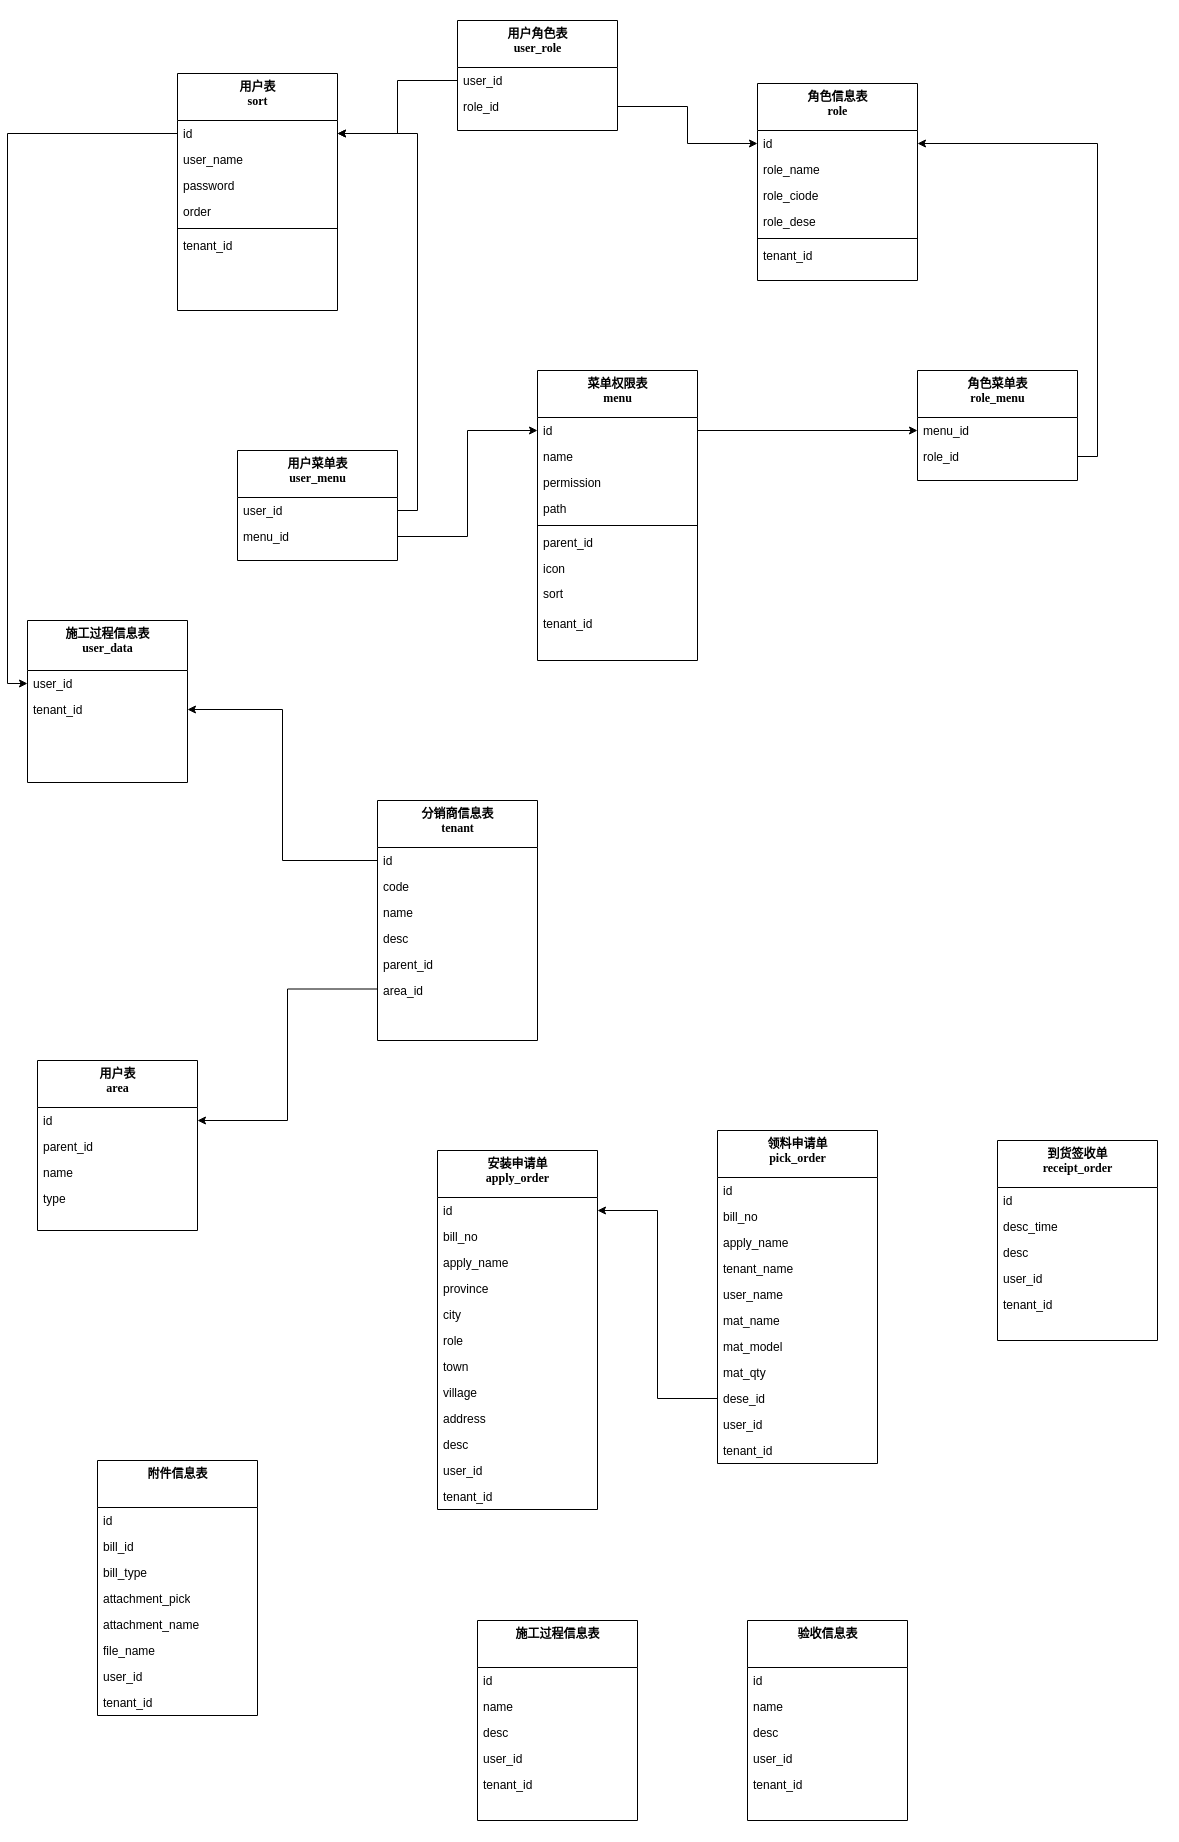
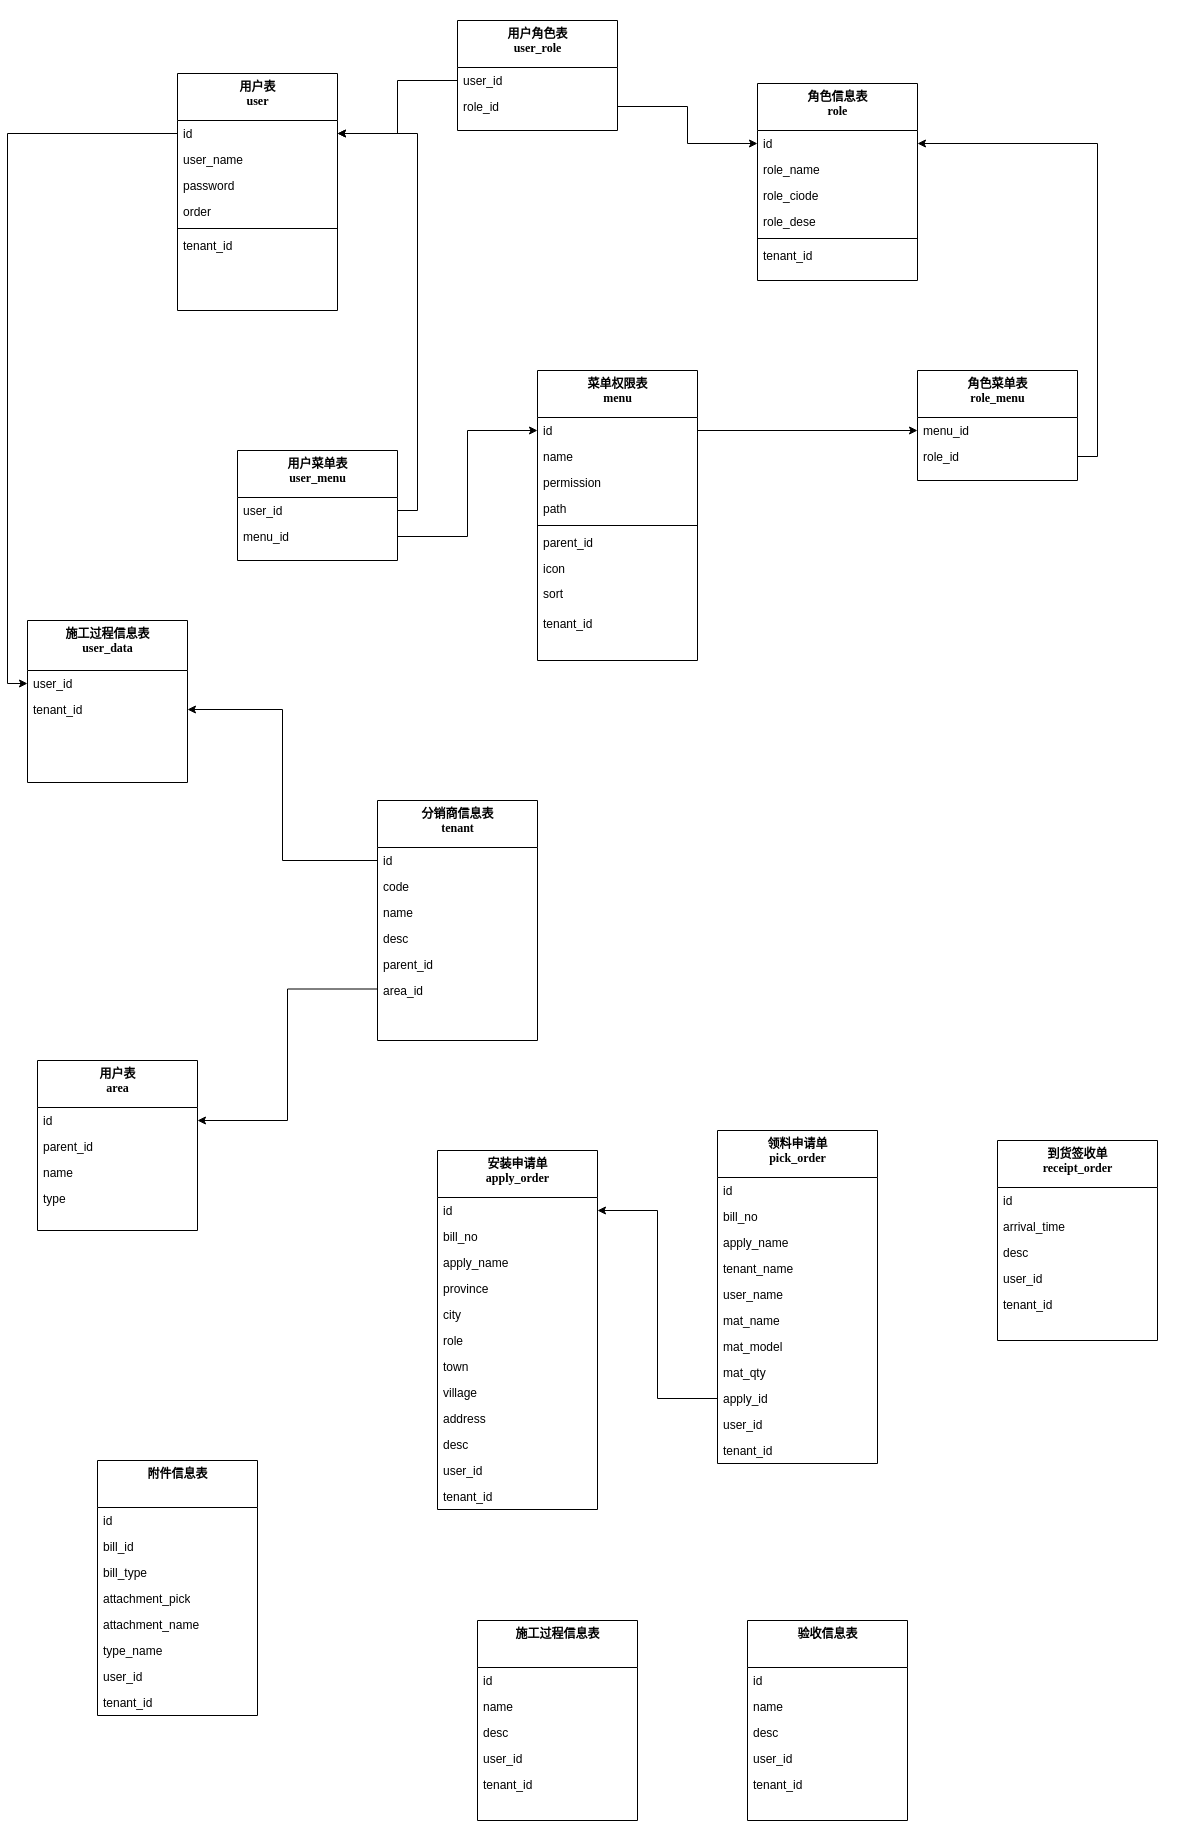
node "用户表 sort": label "用户表 sort" -> "用户表 user"
node "desc_time": label "desc_time" -> "arrival_time"
node "dese_id": label "dese_id" -> "apply_id"
node "file_name": label "file_name" -> "type_name"
